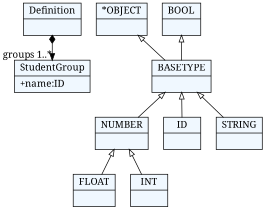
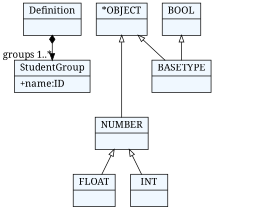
edge "NUMBER" -> "BASETYPE": now "NUMBER" -> "*OBJECT"
node "ID": removed
node "STRING": removed
